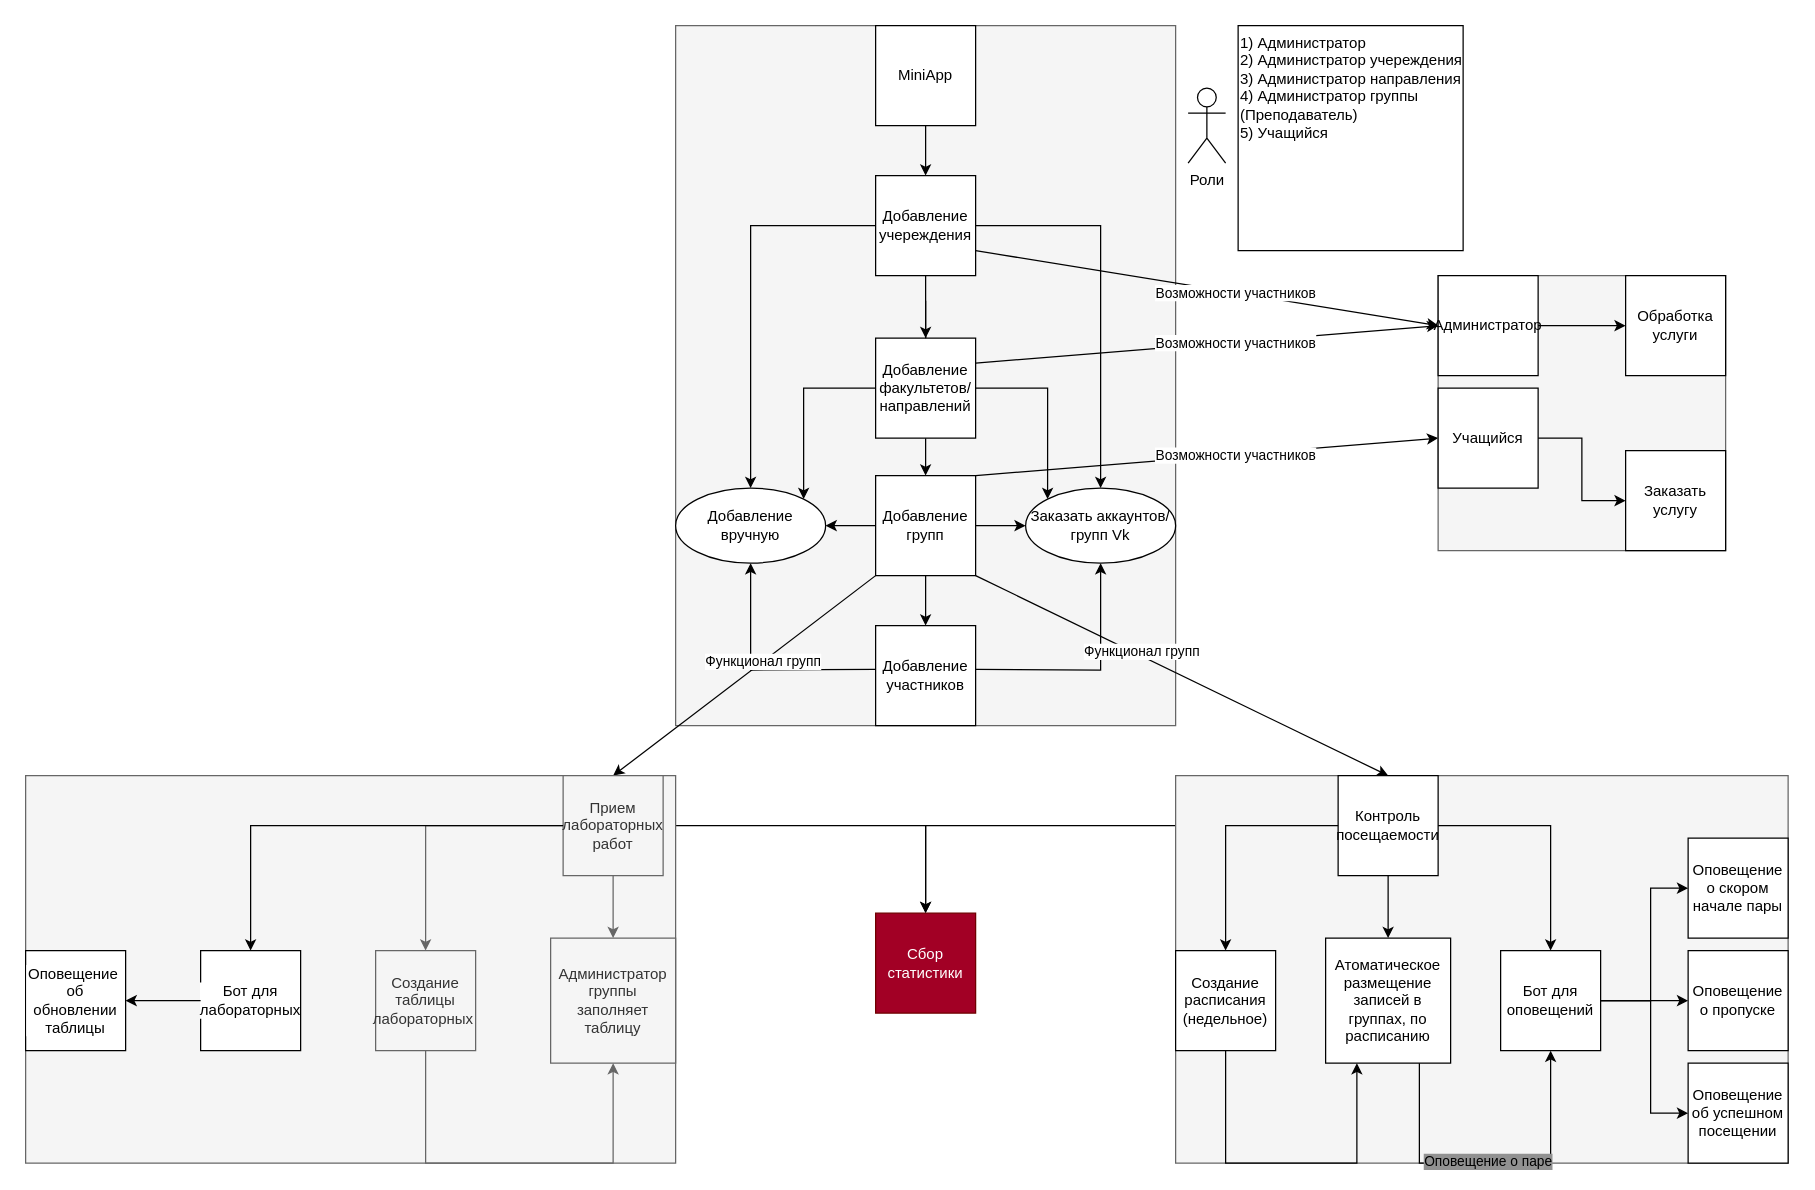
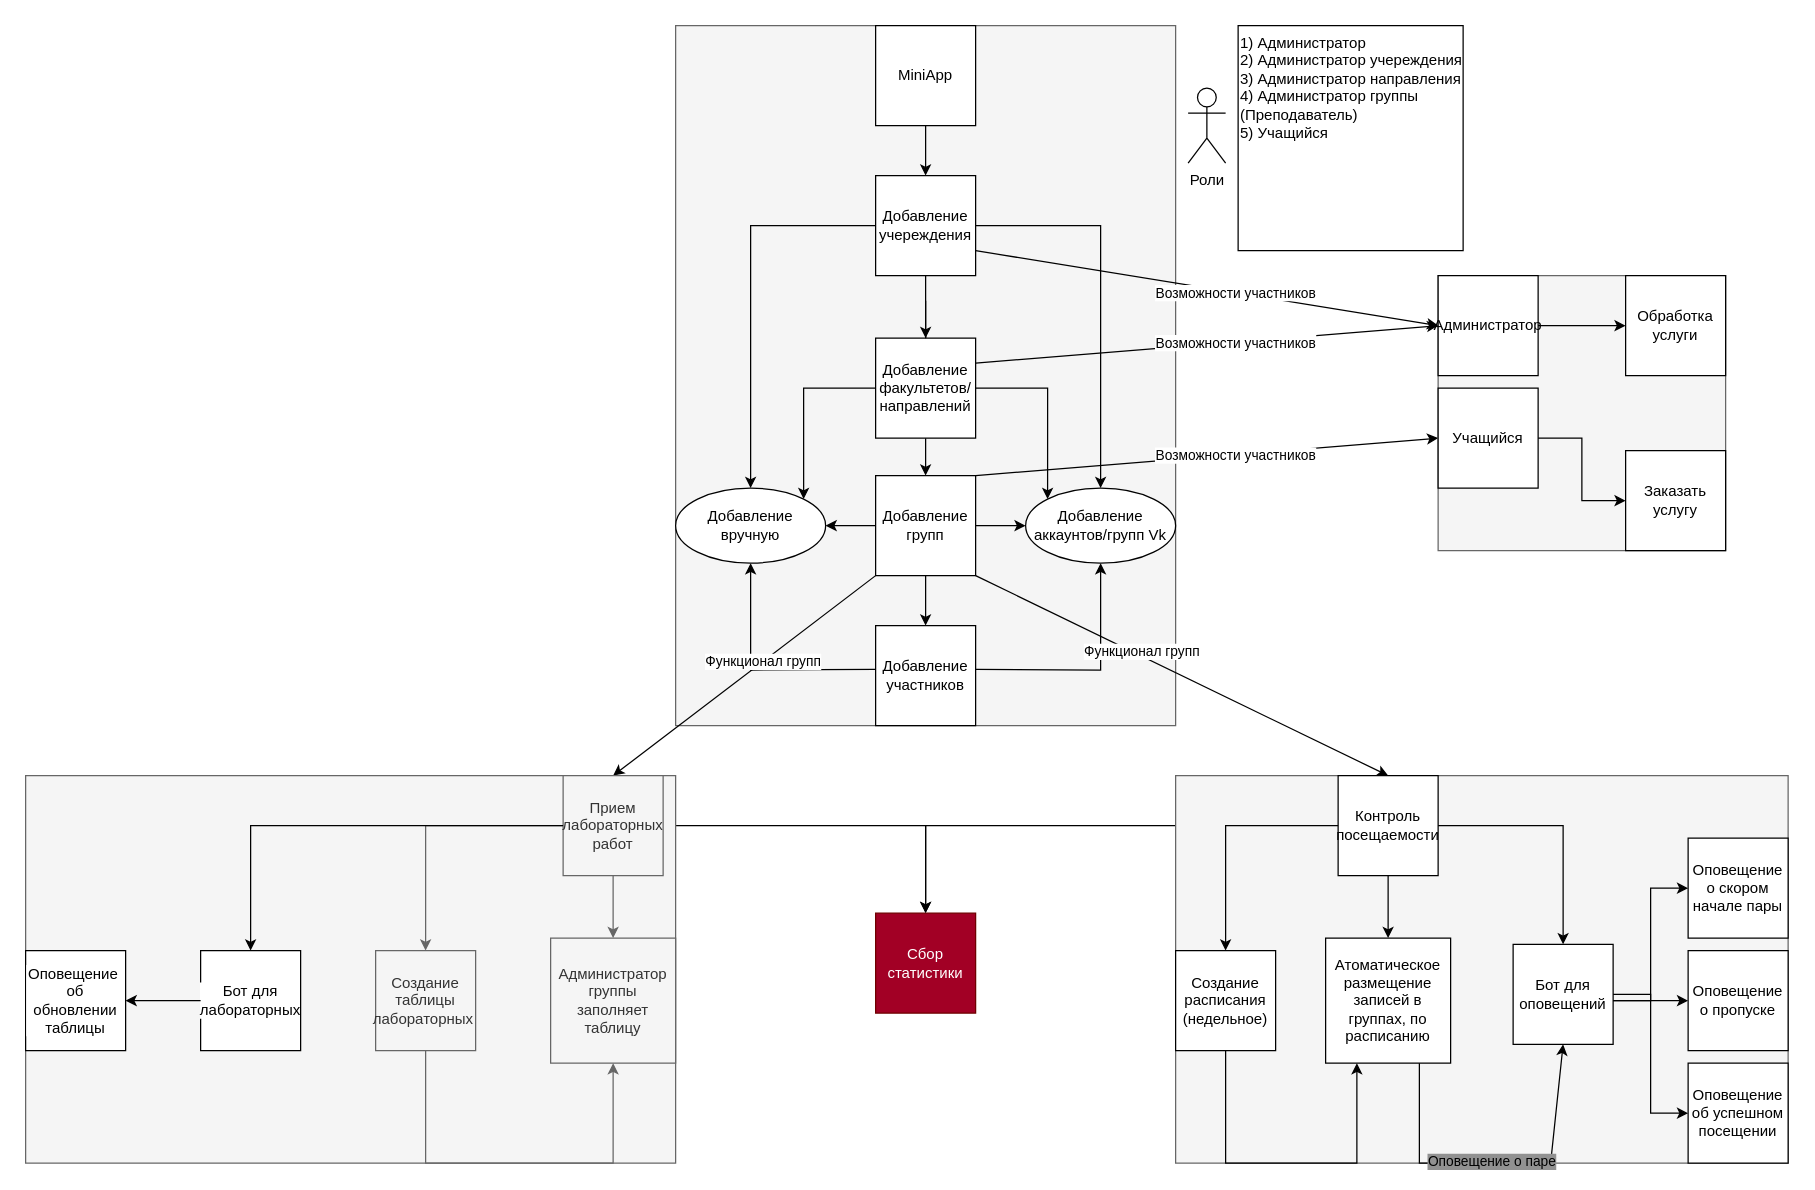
node "Заказать аккаунтов/групп Vk": label "Заказать аккаунтов/групп Vk" -> "Добавление аккаунтов/групп Vk"
node "Бот для оповещений": moved (1551, 1001) -> (1563, 994)
